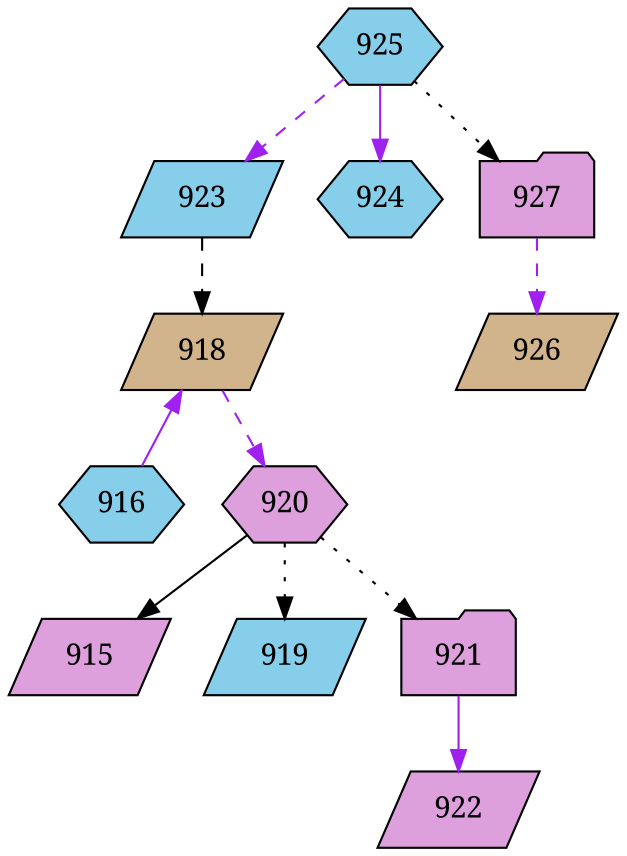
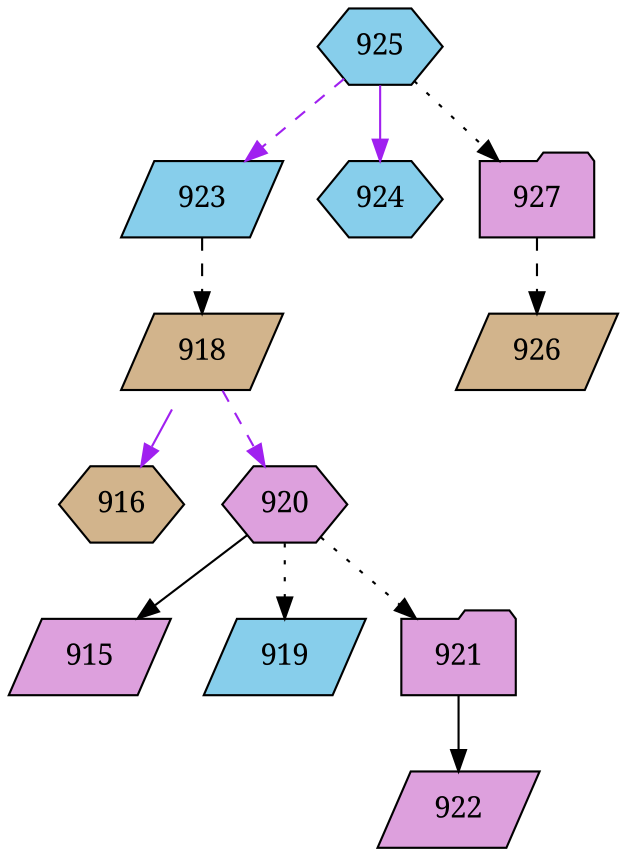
edge "927" -> "926": color purple -> black
edge "916" -> "918": reversed
node "916": fillcolor skyblue -> tan
edge "921" -> "922": color purple -> black
